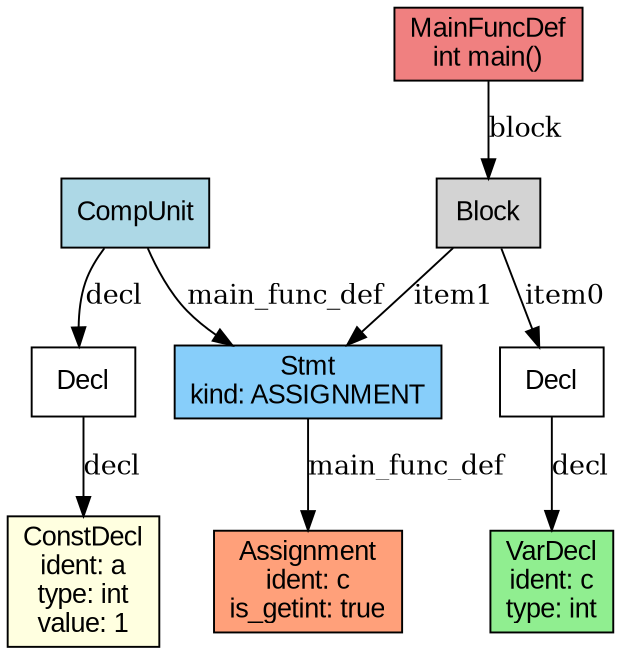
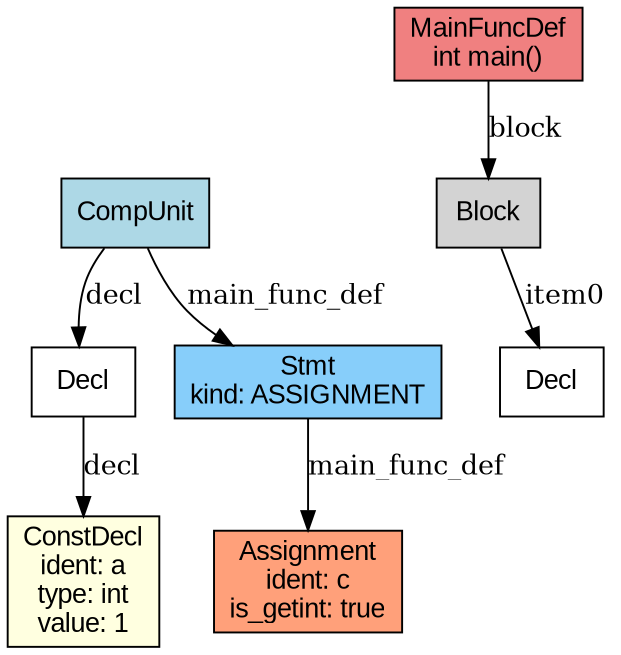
edge "Block" -> "Stmt kind: ASSIGNMENT": removed, label "item1"
node "VarDecl ident: c type: int": removed
